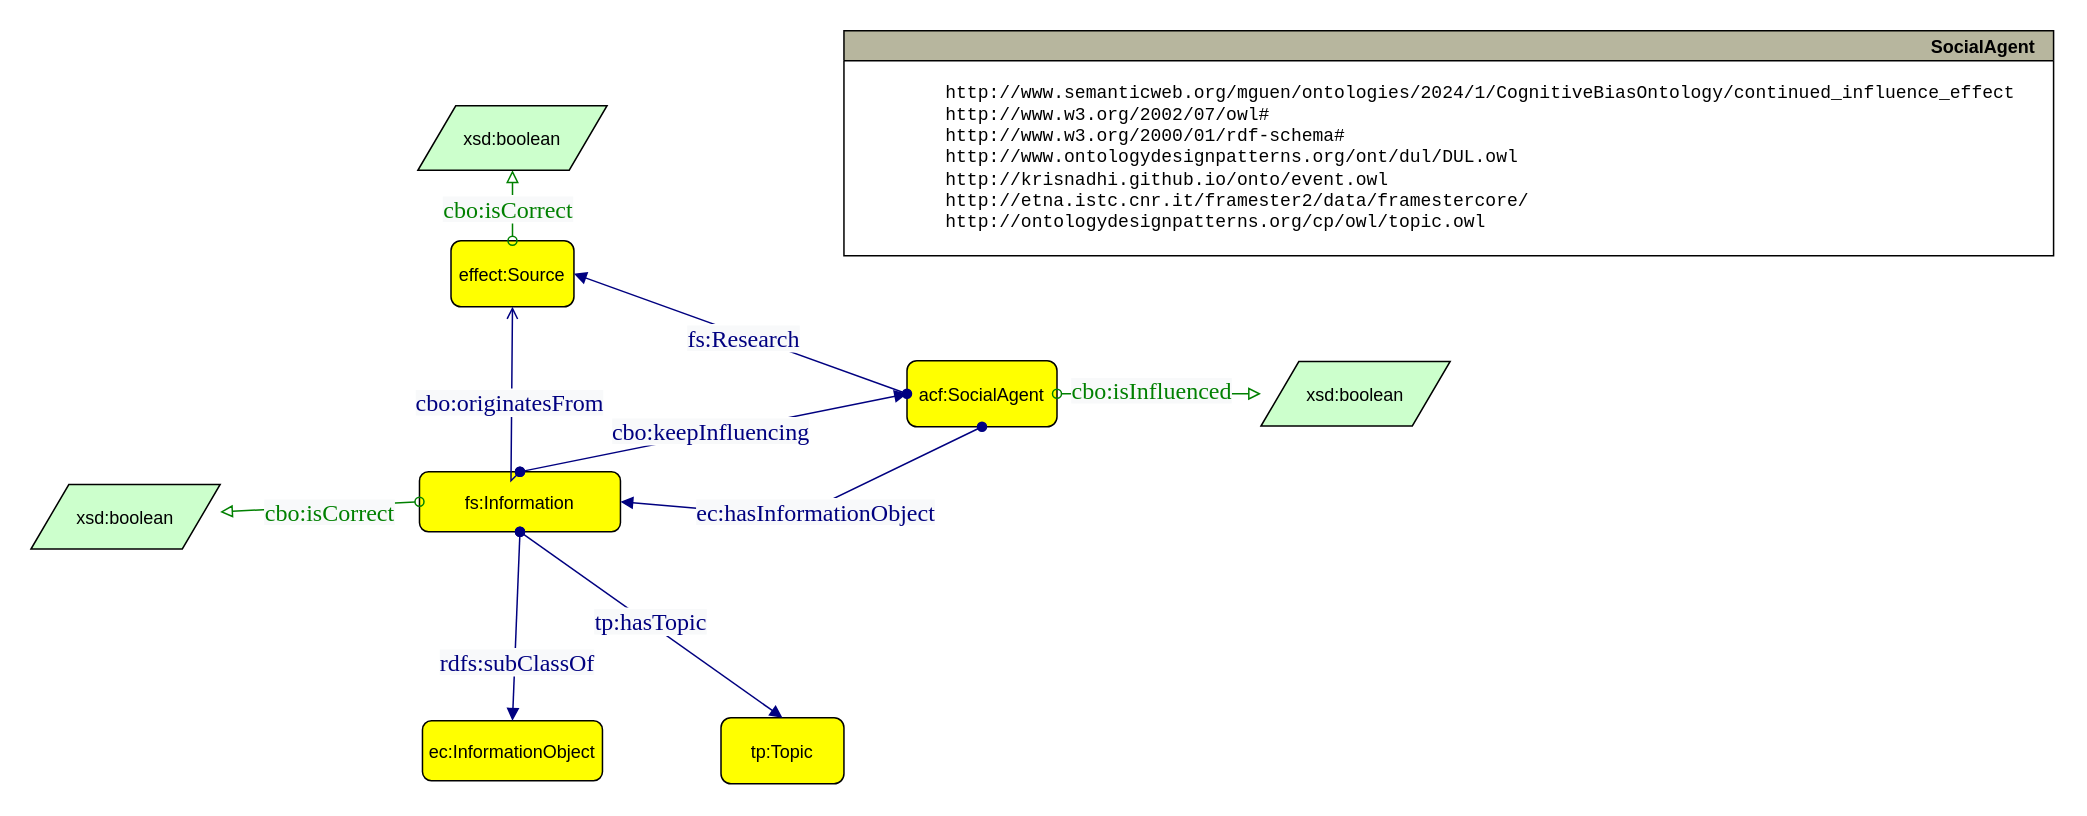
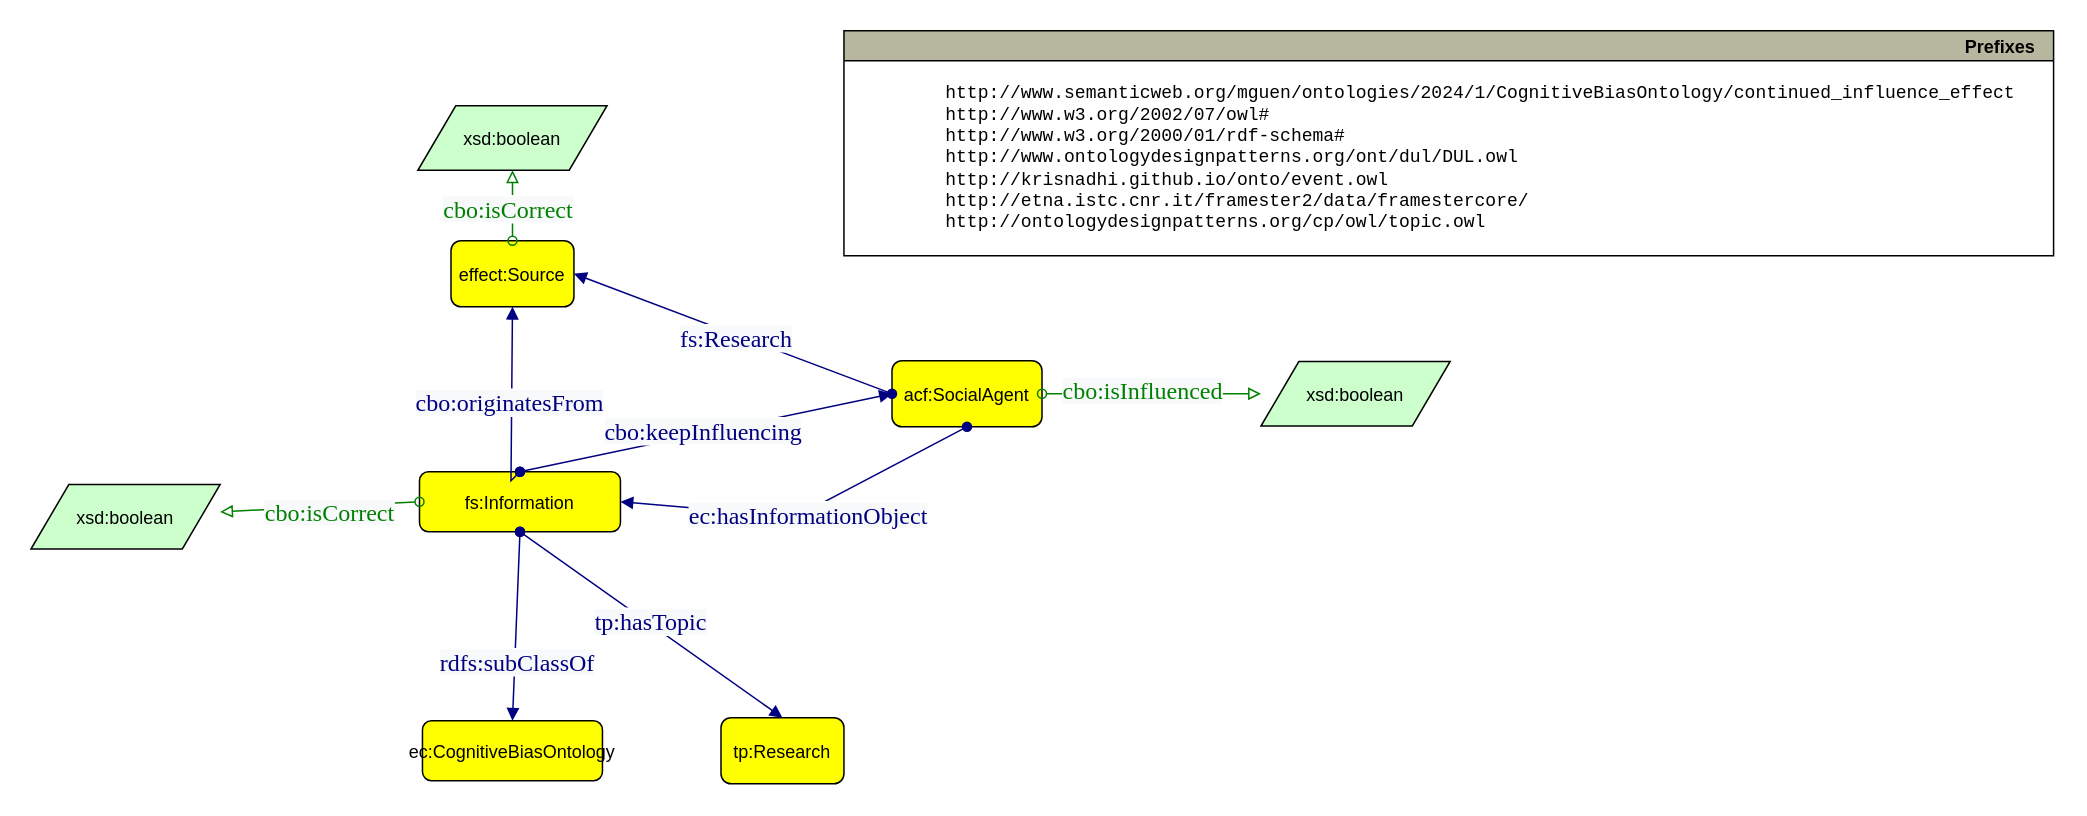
node "SocialAgent": label "SocialAgent" -> "Prefixes"
edge "effect:Source" -- "fs:Information": arrowhead open -> block
node "acf:SocialAgent": moved (982, 394) -> (967, 394)
node "ec:InformationObject": label "ec:InformationObject" -> "ec:CognitiveBiasOntology"
node "tp:Topic": label "tp:Topic" -> "tp:Research"
